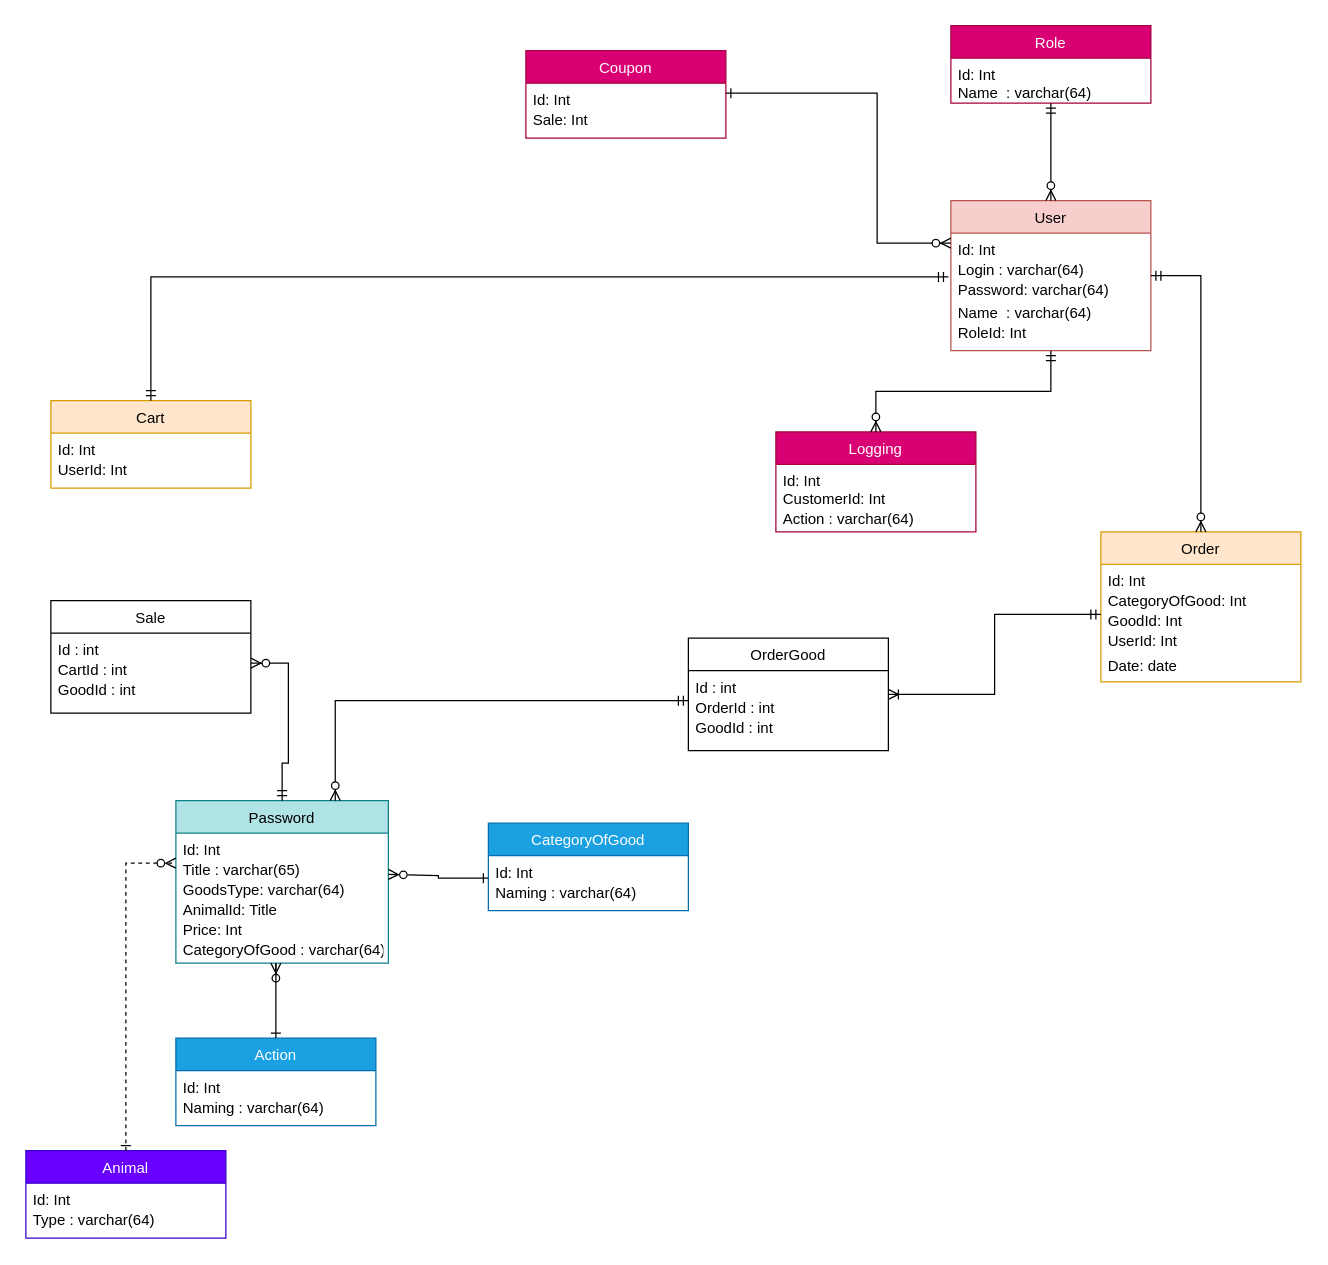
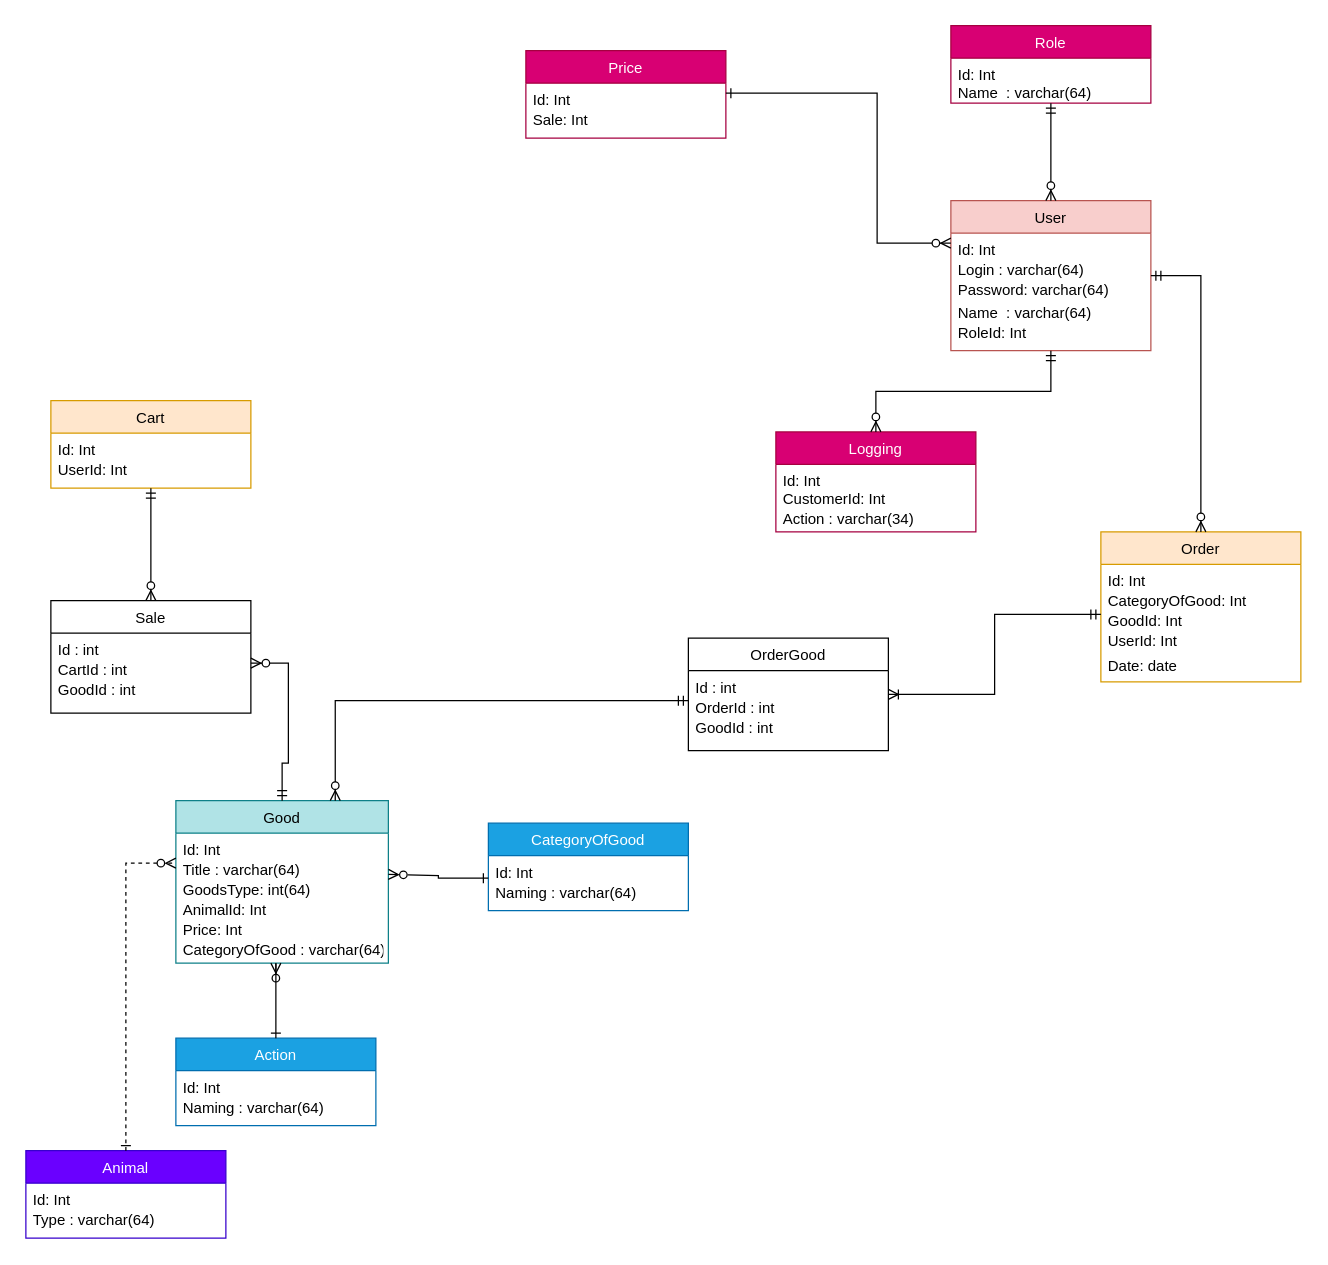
node "Coupon": label "Coupon" -> "Price"
edge "Password: varchar(64)" -- "Cart": removed
node "Action : varchar(64)": label "Action : varchar(64)" -> "Action : varchar(34)"
edge "Cart" -- "Sale": added
node "Password": label "Password" -> "Good"
node "Title : varchar(65)": label "Title : varchar(65)" -> "Title : varchar(64)"
node "GoodsType: varchar(64)": label "GoodsType: varchar(64)" -> "GoodsType: int(64)"
node "AnimalId: Title": label "AnimalId: Title" -> "AnimalId: Int"
